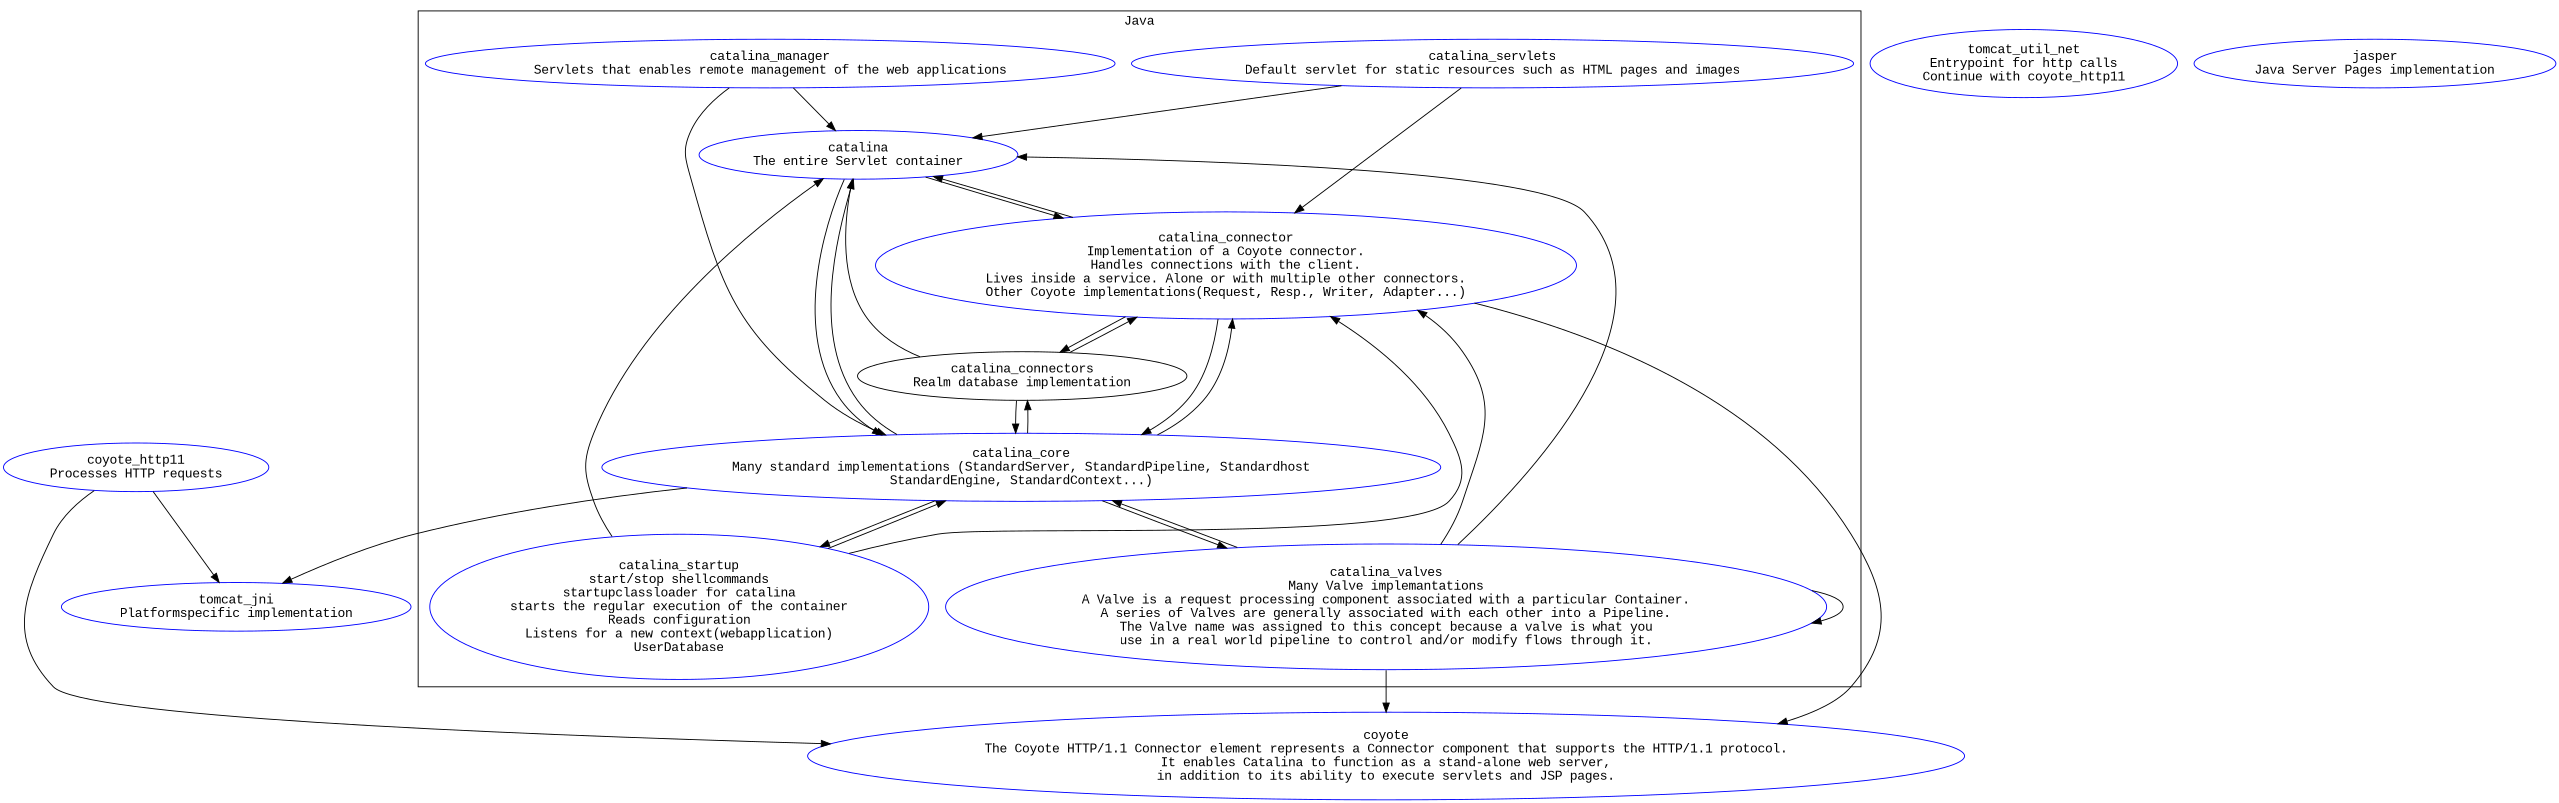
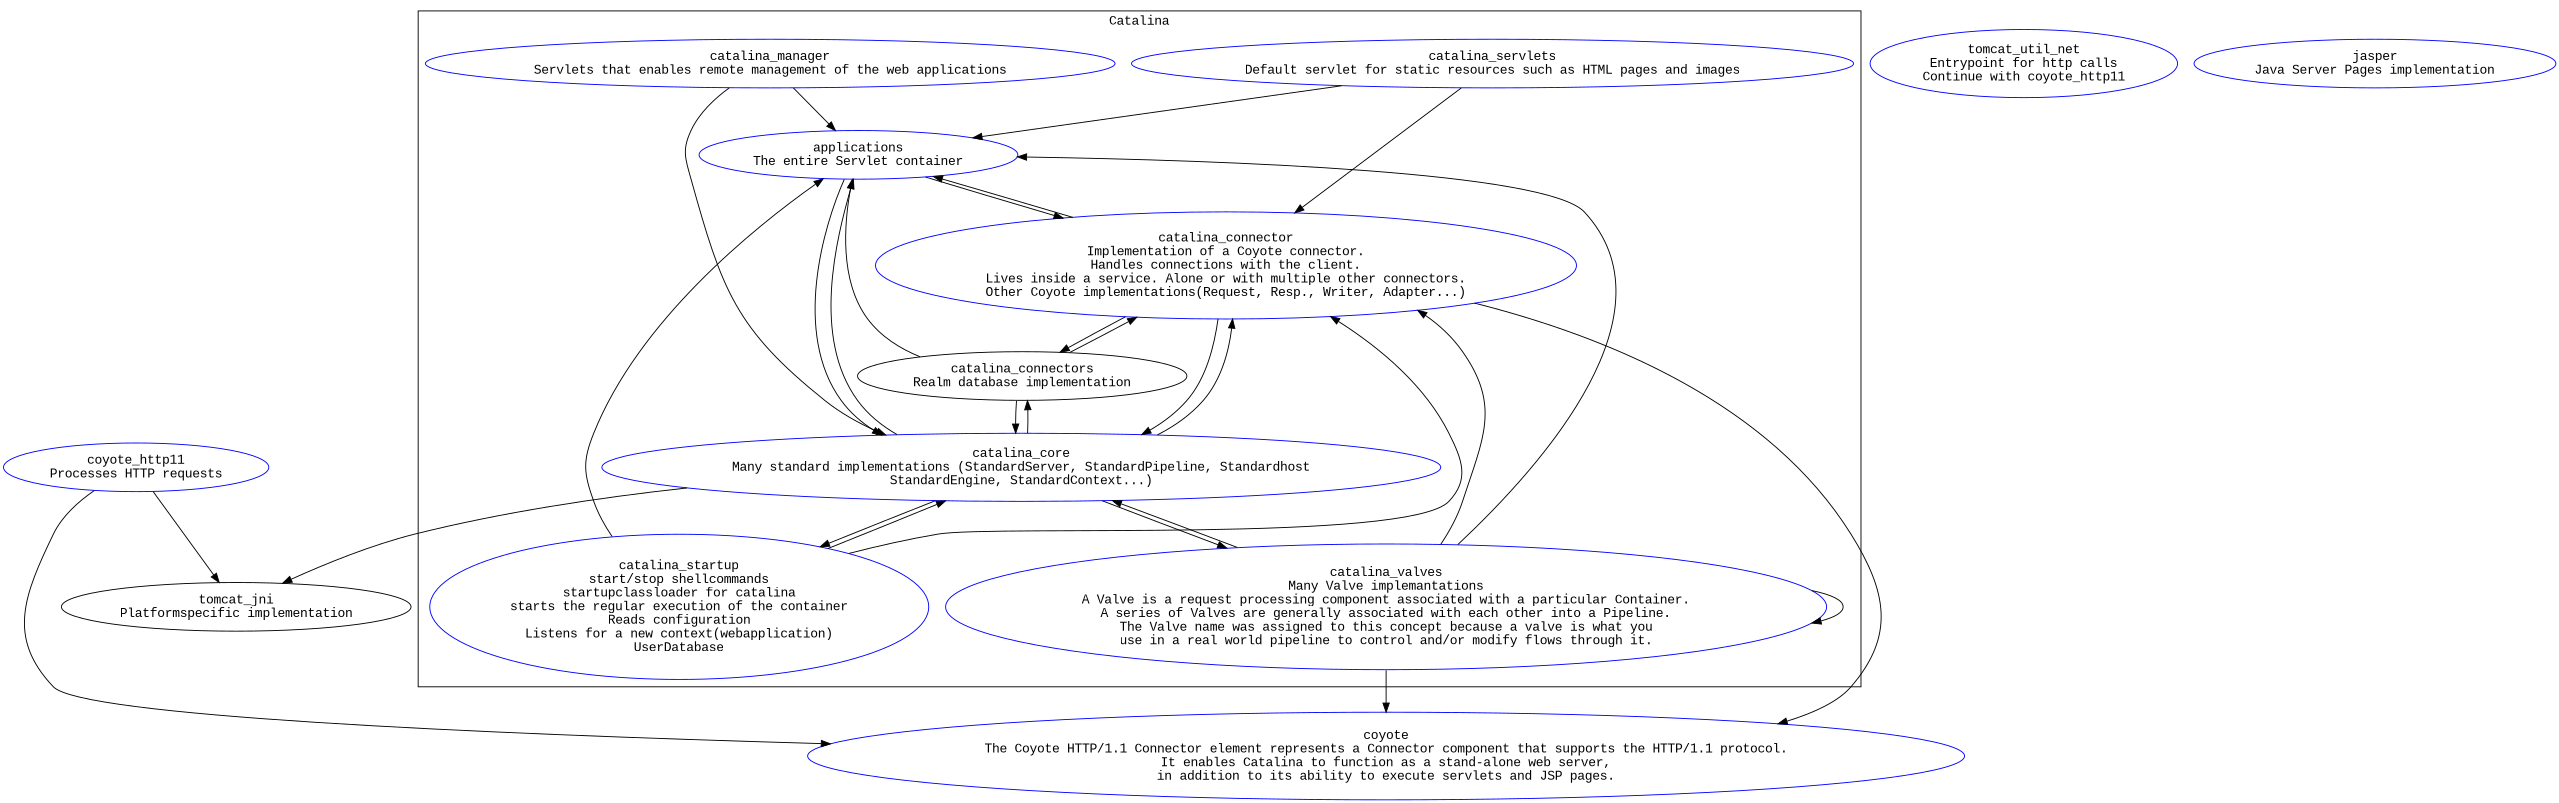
cluster "Java": label "Java" -> "Catalina"
node "catalina The entire Servlet container": label "catalina The entire Servlet container" -> "applications The entire Servlet container"
node "tomcat_jni Platformspecific implementation": color Blue -> black
